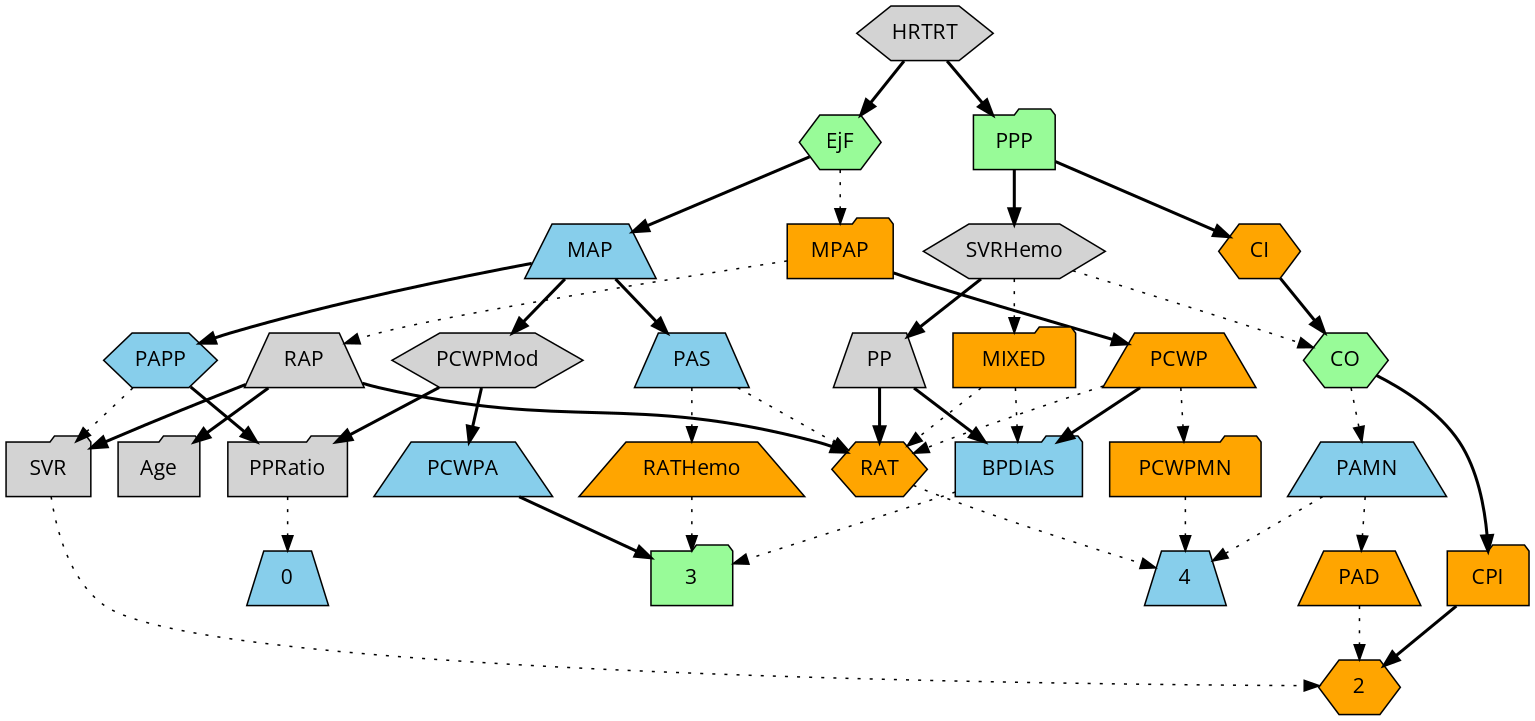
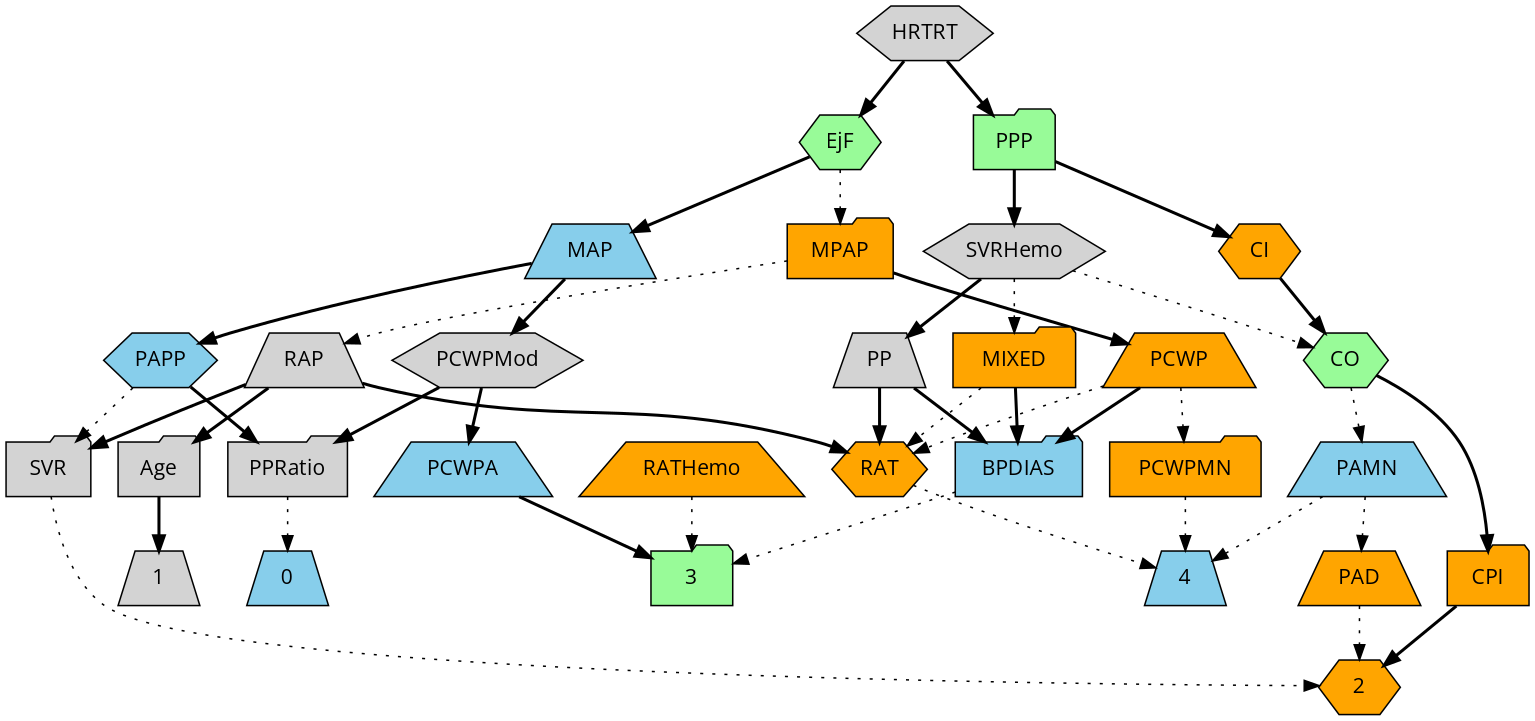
node "PAS": removed
edge "MIXED" -> "BPDIAS": style dotted -> bold
node "1": added
